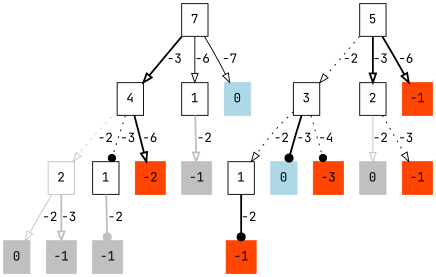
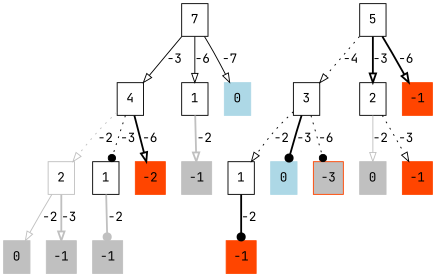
edge "7" -> "4": style bold -> solid
edge "5" -> "3": label "-2" -> "-4"
edge "3" -> "-3": label "-4" -> "-6"
node "-3": fillcolor orangered -> grey
